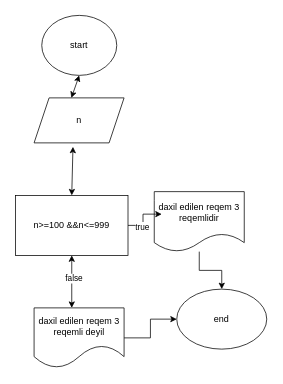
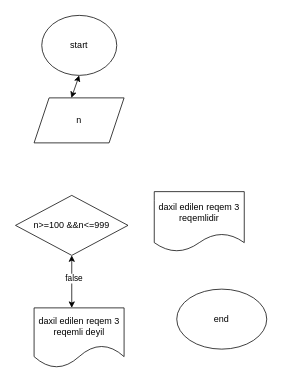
edge "n" -- "n>=100 &&n<=999": removed
edge "n>=100 &&n<=999" -> "daxil edilen reqem 3 reqemlidir": removed, label "true"
node "n>=100 &&n<=999": shape rectangle -> diamond
edge "daxil edilen reqem 3 reqemlidir" -> "end": removed
edge "daxil edilen reqem 3 reqemli deyil" -> "end": removed
